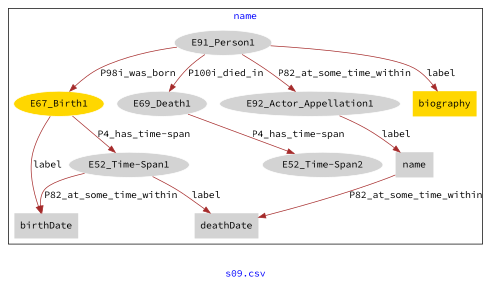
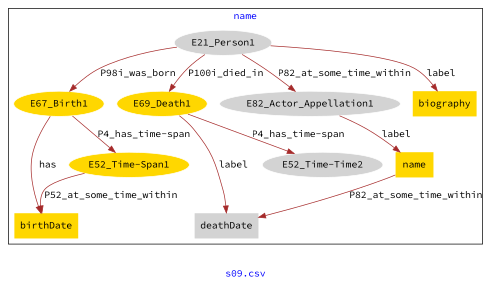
node "E91_Person1": label "E91_Person1" -> "E21_Person1"
node "E69_Death1": fillcolor lightgray -> gold
node "E92_Actor_Appellation1": label "E92_Actor_Appellation1" -> "E82_Actor_Appellation1"
edge "E67_Birth1" -> "birthDate": label "label" -> "has"
node "E52_Time-Span1": fillcolor lightgray -> gold
node "E52_Time-Span2": label "E52_Time-Span2" -> "E52_Time-Time2"
node "name": fillcolor lightgray -> gold
edge "E52_Time-Span1" -> "deathDate": now "E69_Death1" -> "deathDate"
edge "E52_Time-Span1" -> "birthDate": label "P82_at_some_time_within" -> "P52_at_some_time_within"
node "birthDate": fillcolor lightgray -> gold
